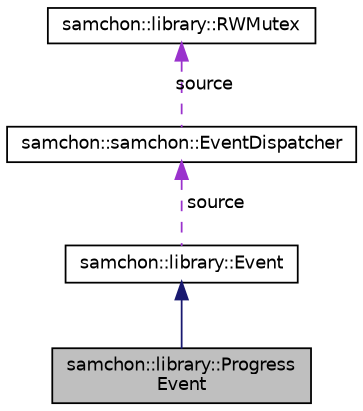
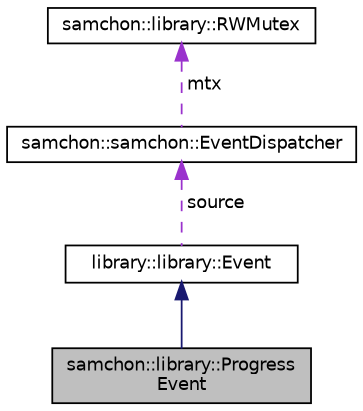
edge "samchon::samchon::EventDispatcher" -> "samchon::library::RWMutex": label " source" -> " mtx"
node "samchon::library::Event": label "samchon::library::Event" -> "library::library::Event"
